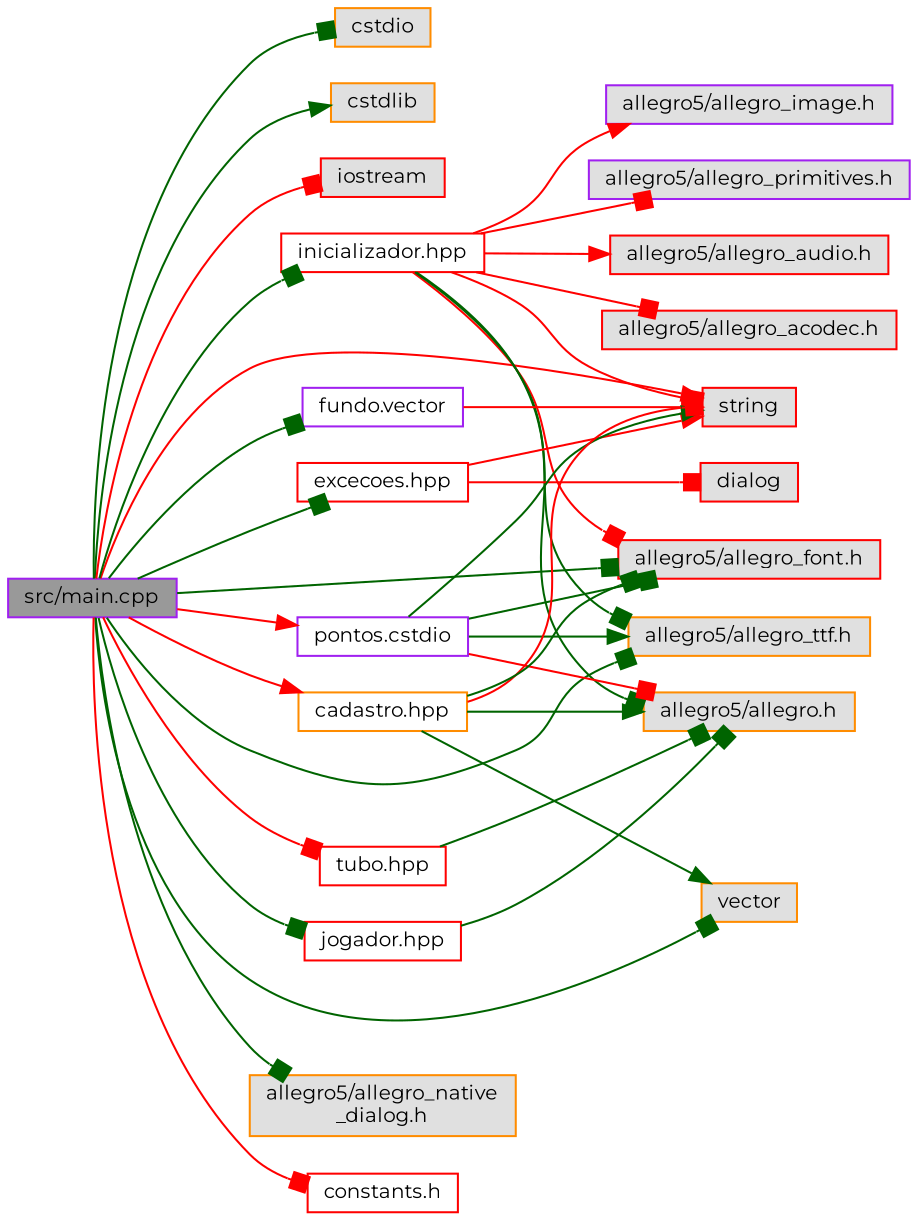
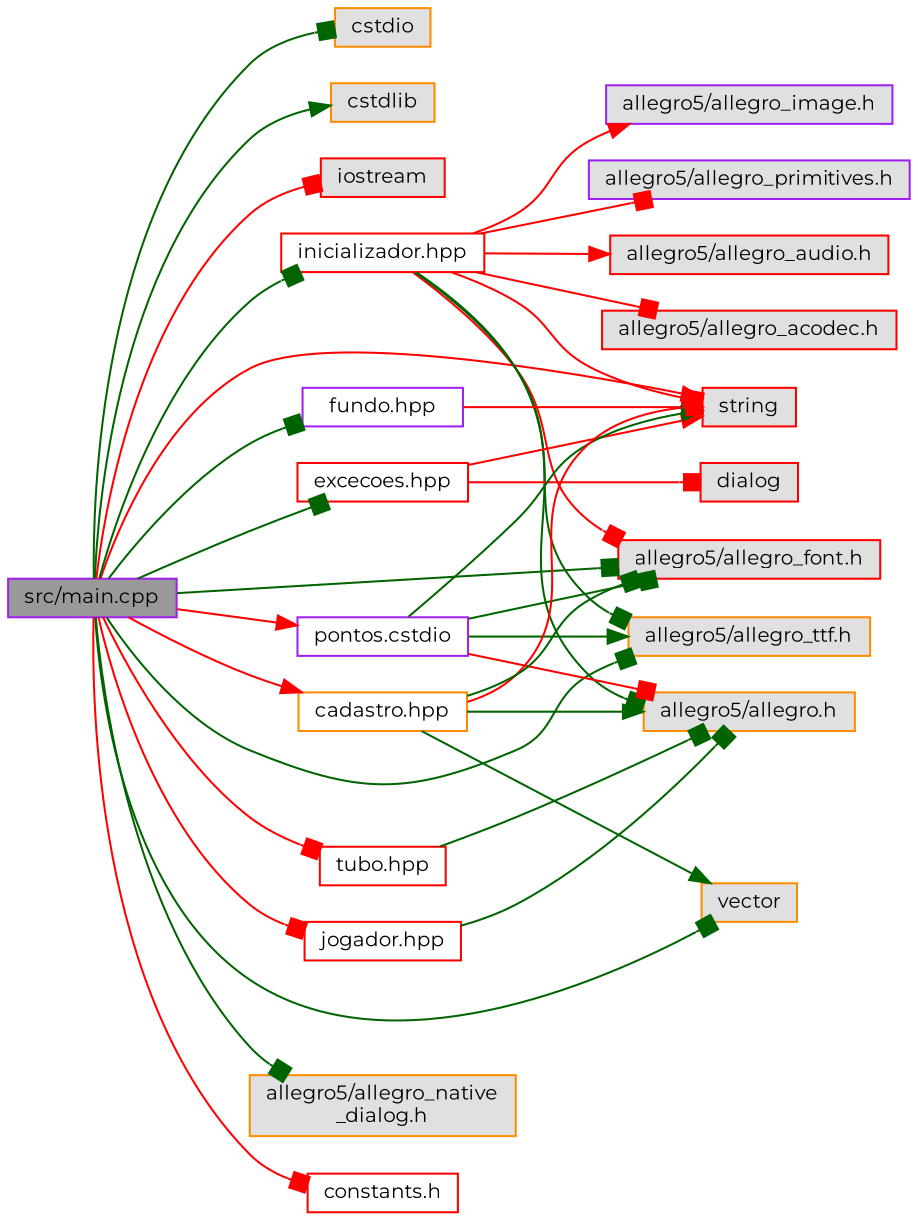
node "fundo.vector": label "fundo.vector" -> "fundo.hpp"
edge "src/main.cpp" -> "jogador.hpp": color darkgreen -> red
